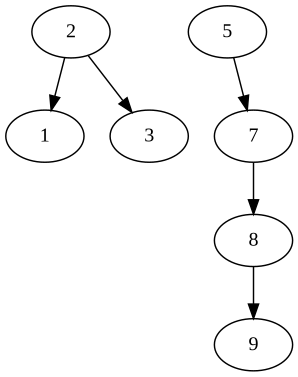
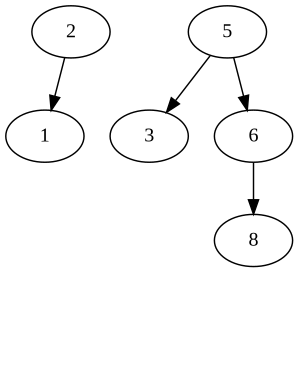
edge "2" -> "3": now "5" -> "3"
node "7": label "7" -> "6"
node "9": removed
